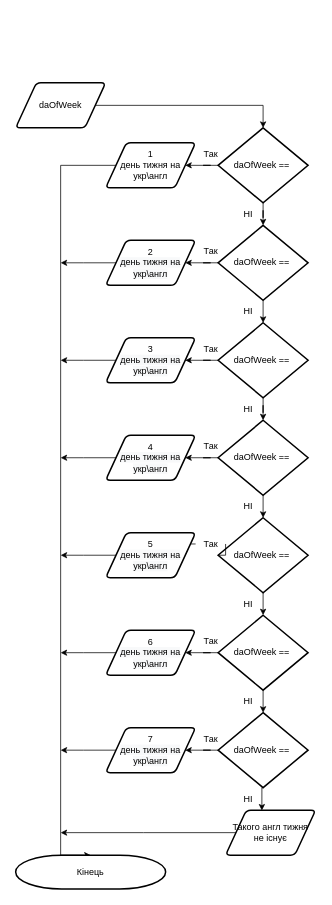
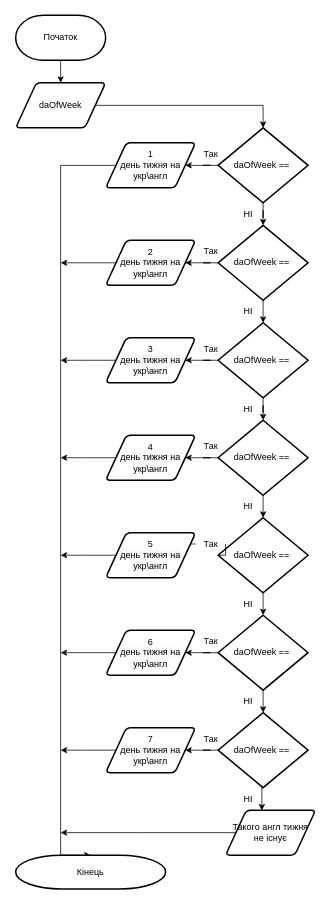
node "Початок": added
edge "Початок" -> "daOfWeek": added
